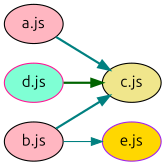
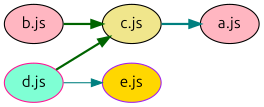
edge "a.js" -> "c.js": reversed
edge "b.js" -> "c.js": color teal -> darkgreen
edge "b.js" -> "e.js": now "d.js" -> "e.js"
